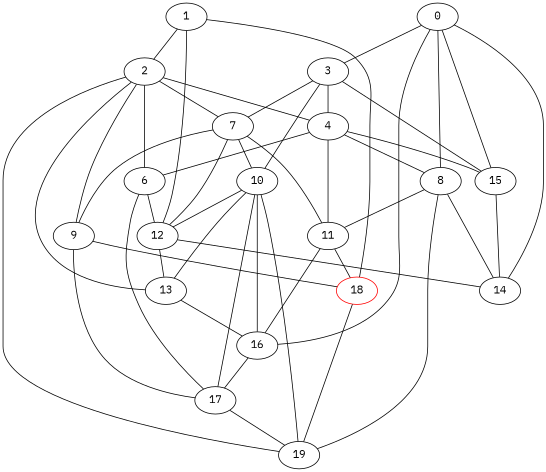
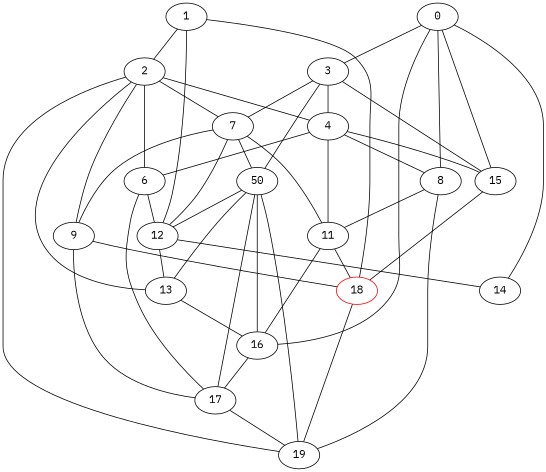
node "10": label "10" -> "50"
edge "8" -- "14": removed
edge "15" -- "14": now "15" -- "18"
